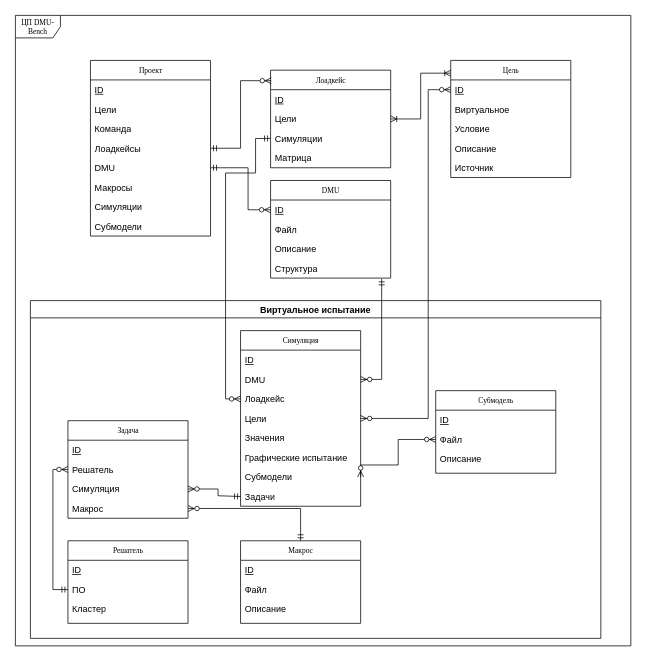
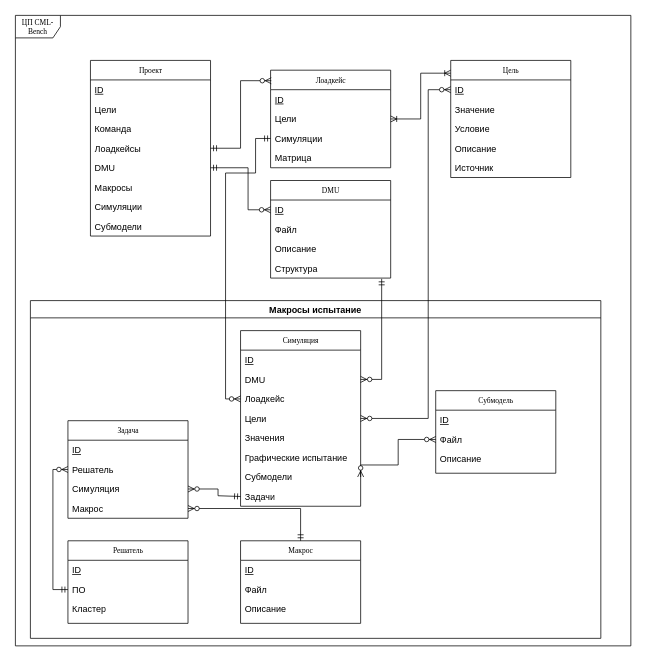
node "ЦП DMU-Bench": label "ЦП DMU-Bench" -> "ЦП CML-Bench"
node "Виртуальное": label "Виртуальное" -> "Значение"
node "Виртуальное испытание": label "Виртуальное испытание" -> "Макросы испытание"
